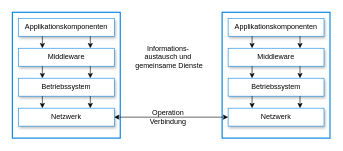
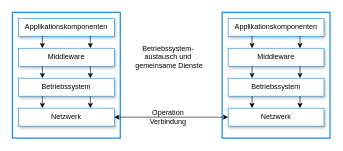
node "Informations- austausch und gemeinsame Dienste": label "Informations- austausch und gemeinsame Dienste" -> "Betriebssystem- austausch und gemeinsame Dienste"
